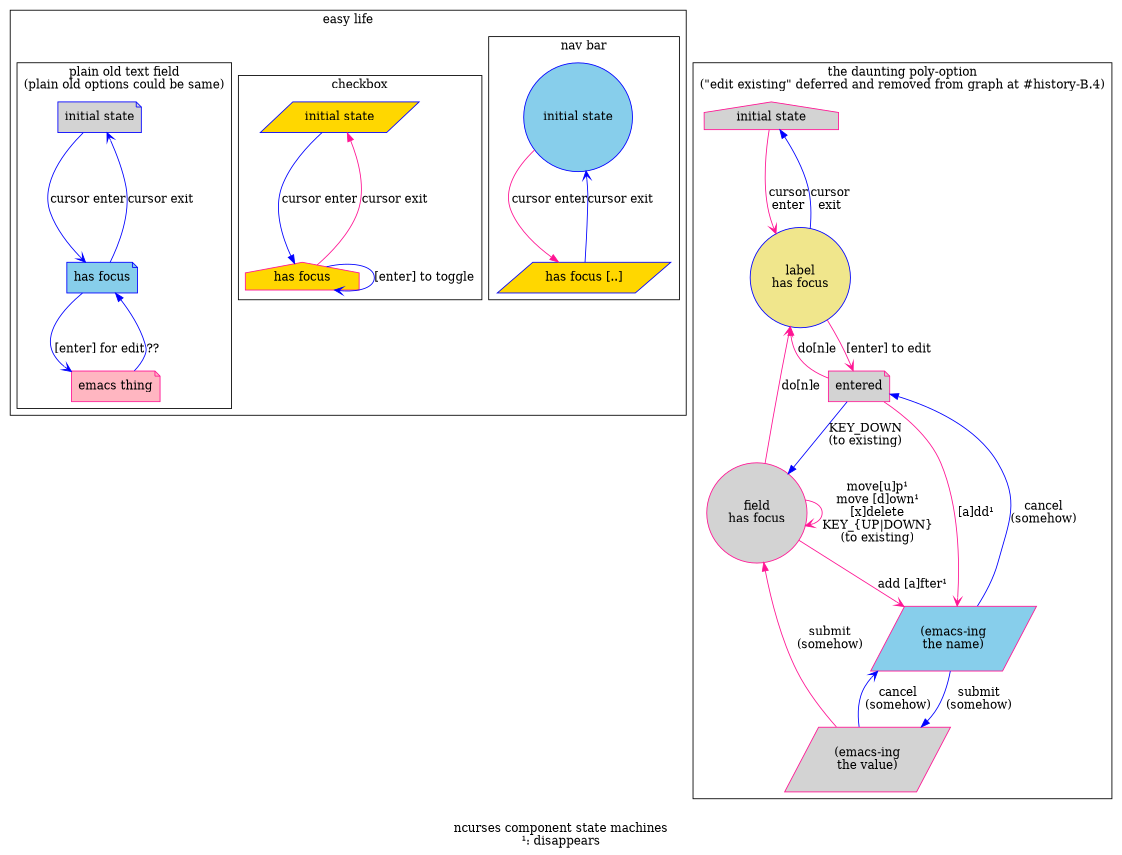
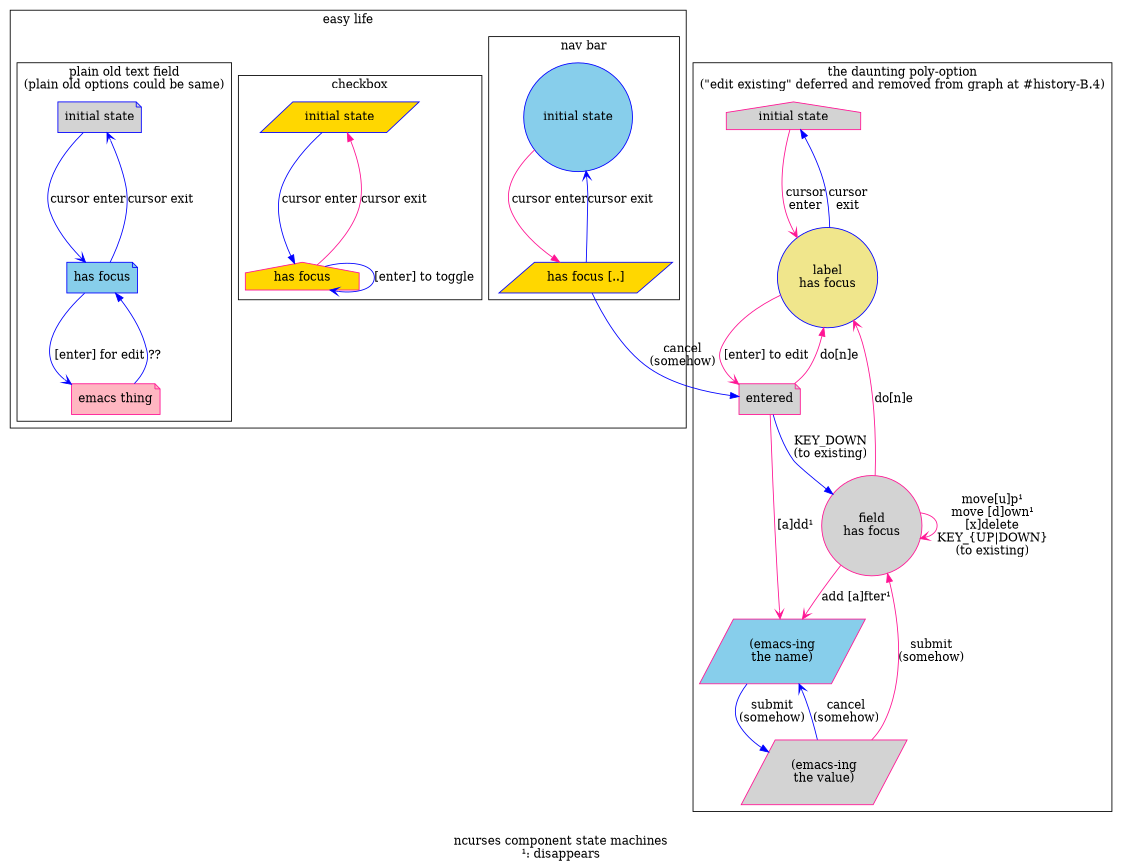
edge "(emacs-ing the name)" -> "entered": now "has focus [..]" -> "entered"
